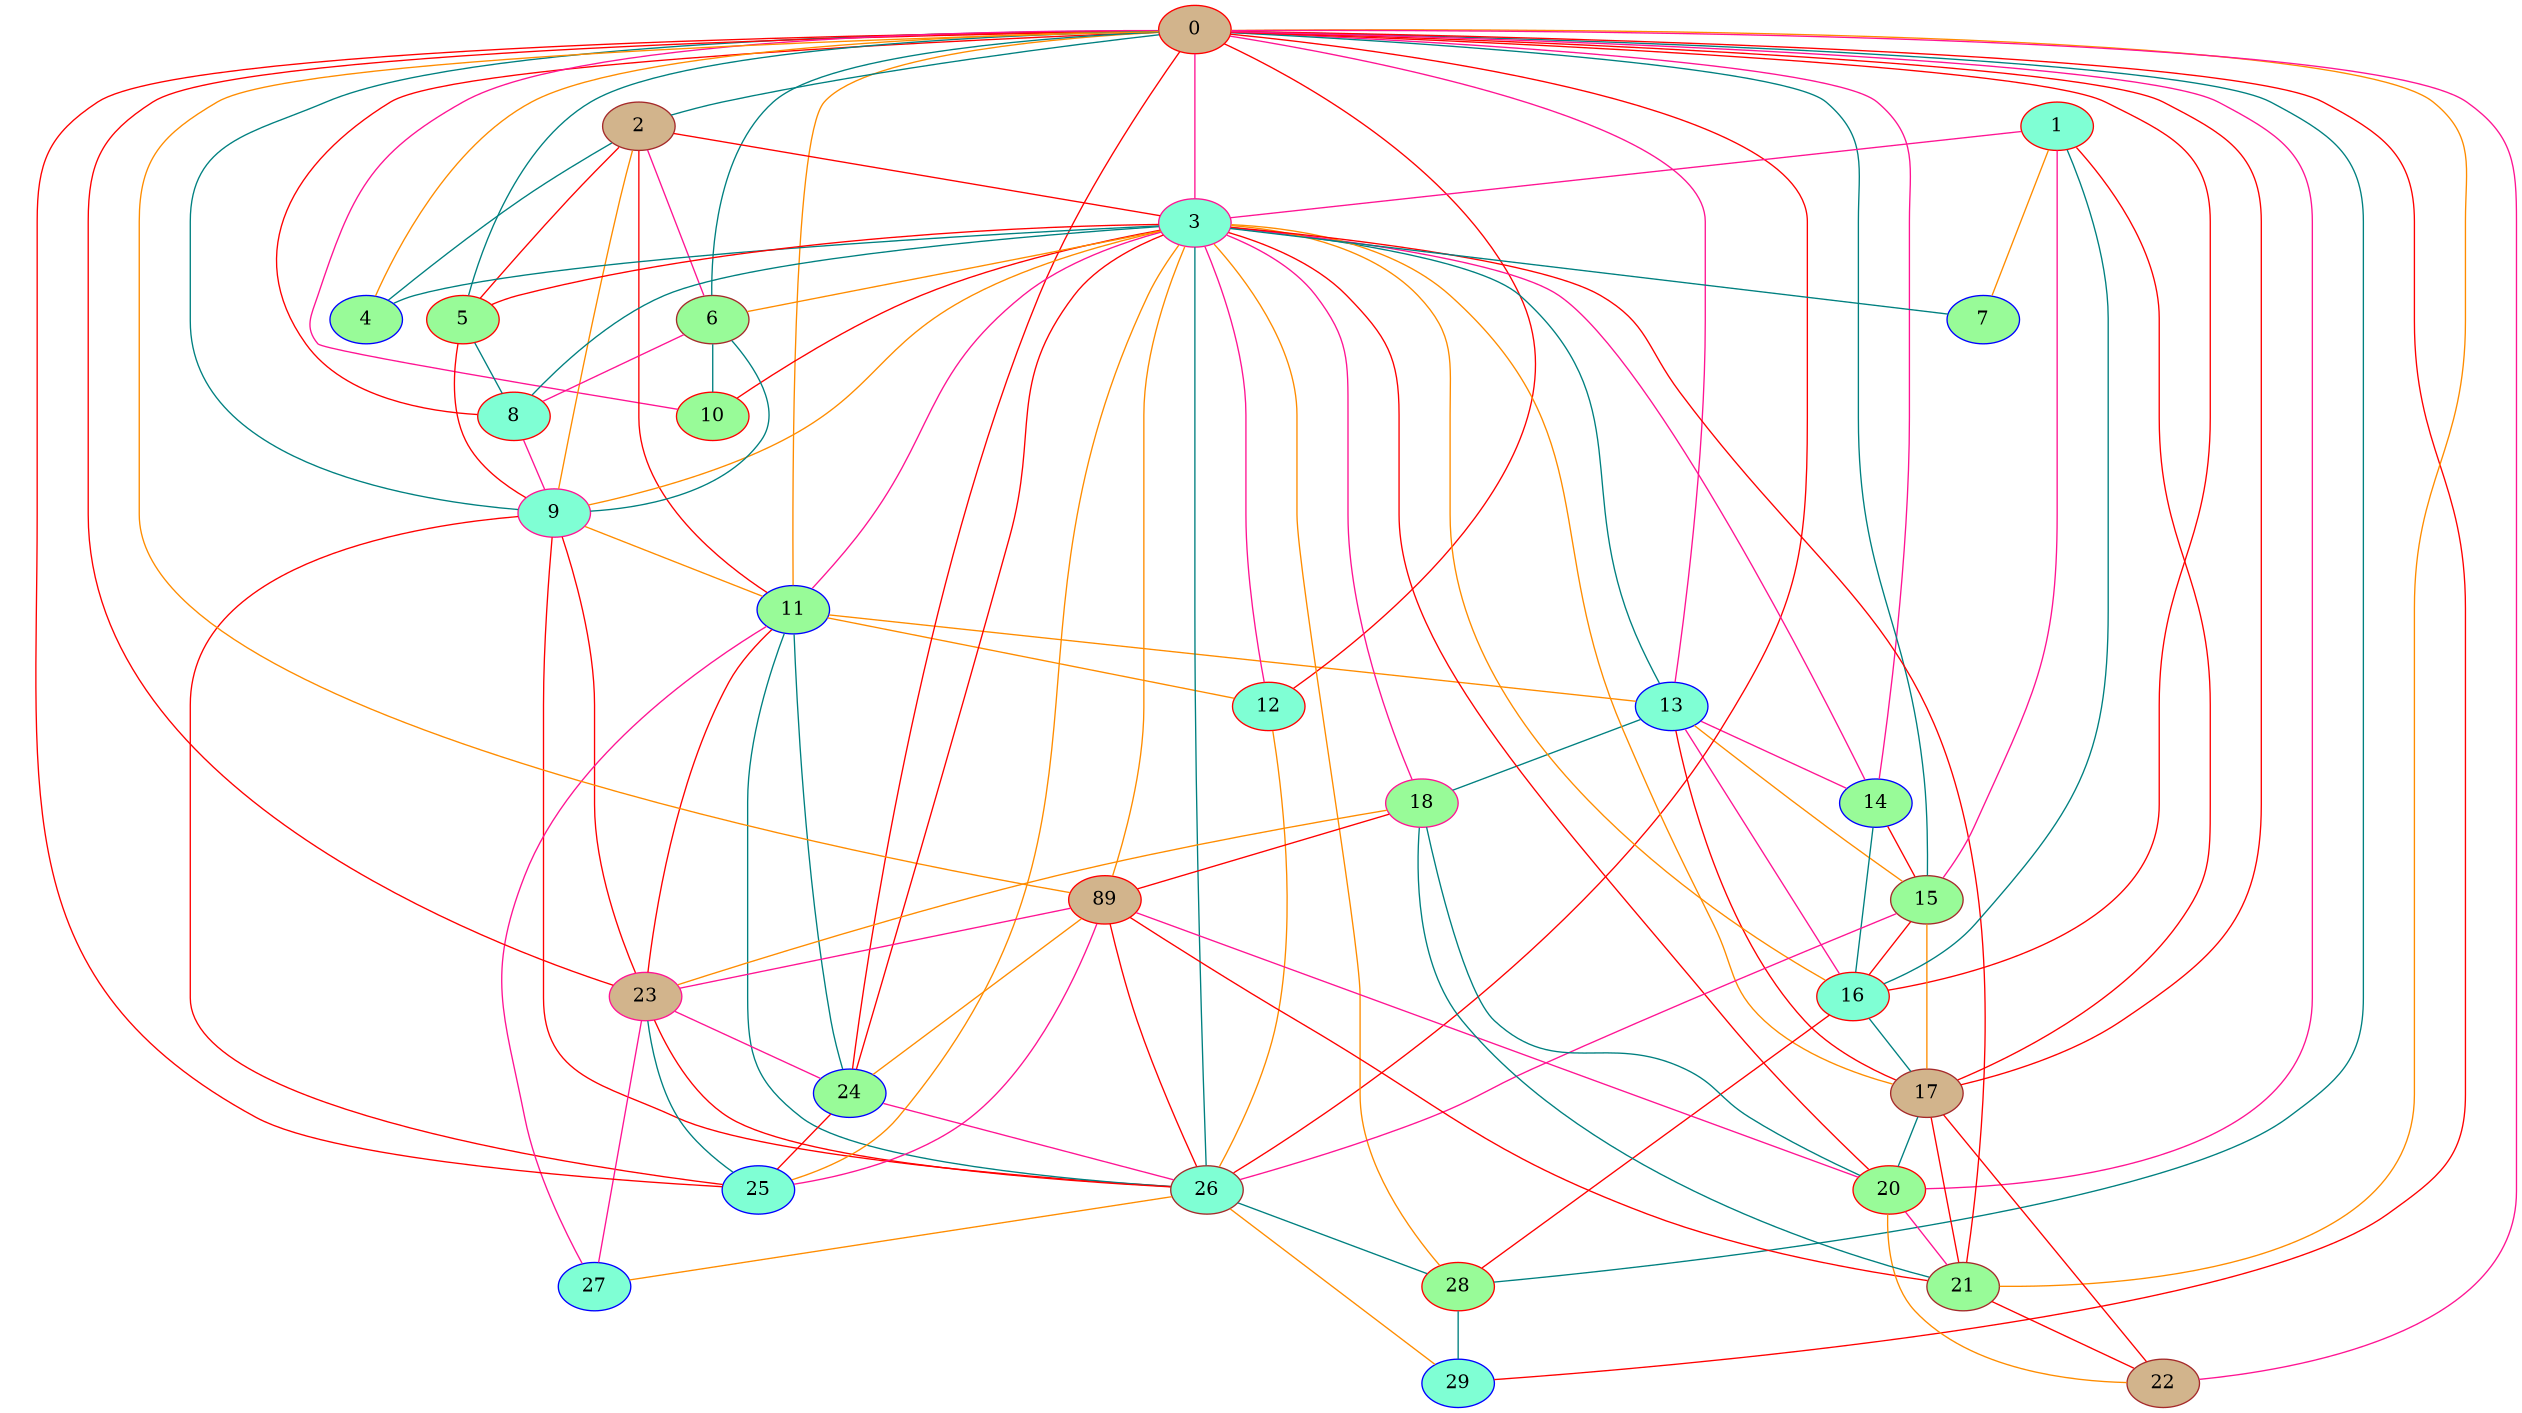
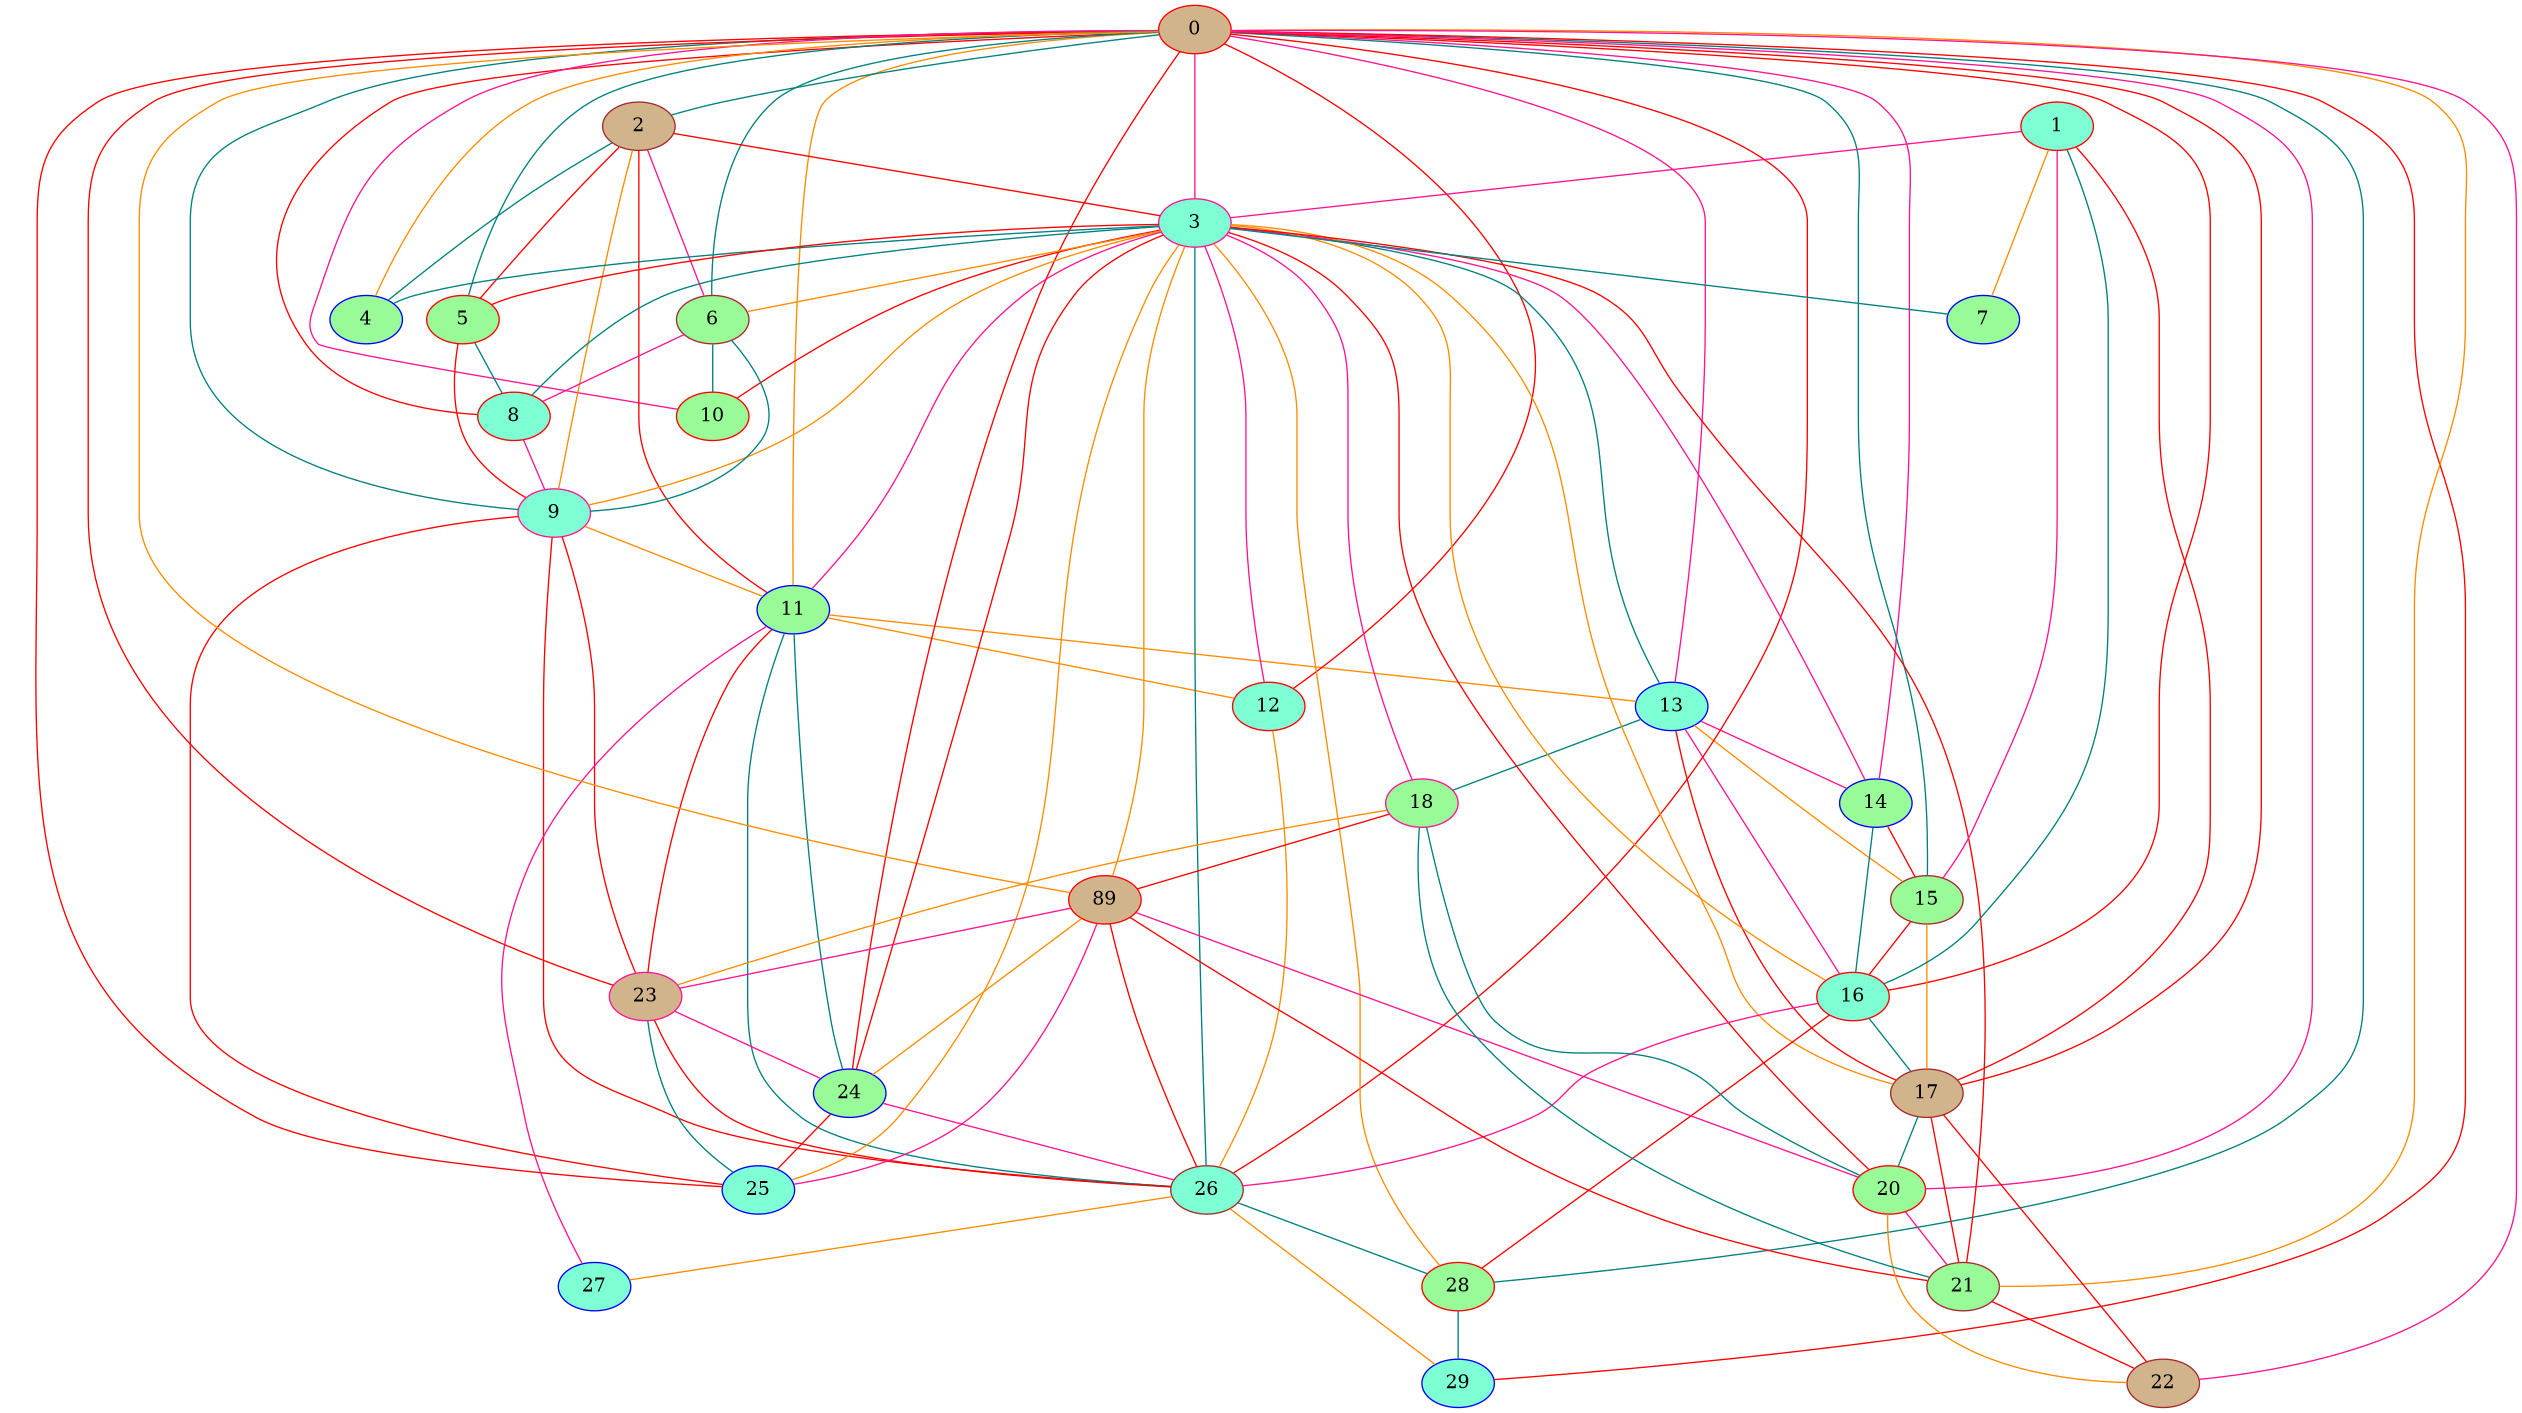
edge "15" -- "26": now "16" -- "26"
edge "23" -- "27": removed
